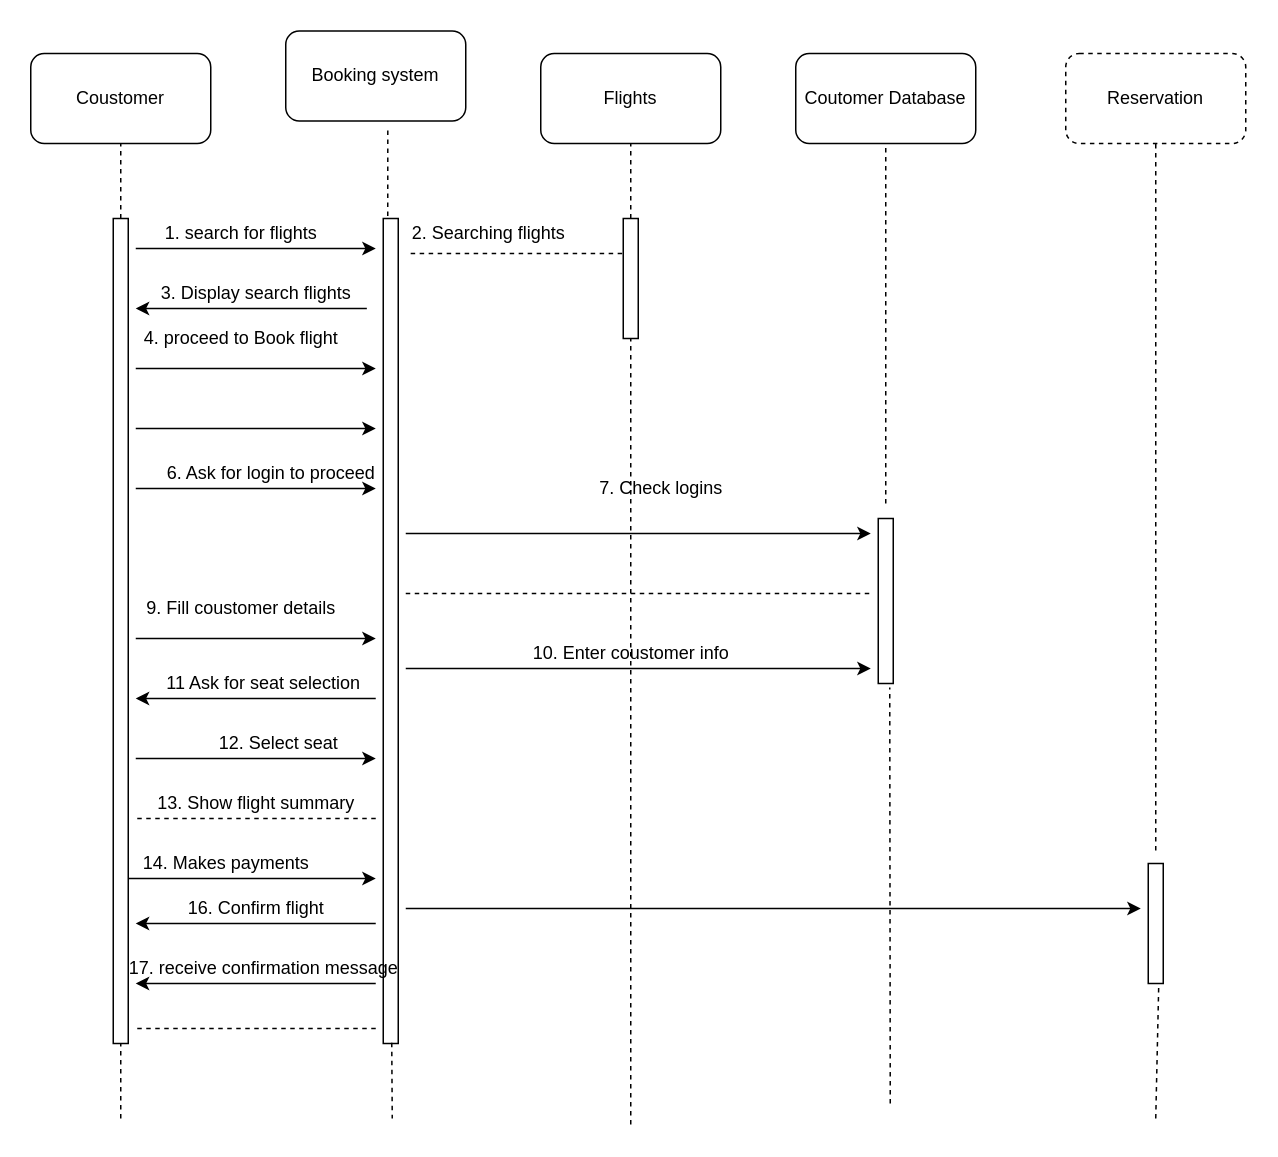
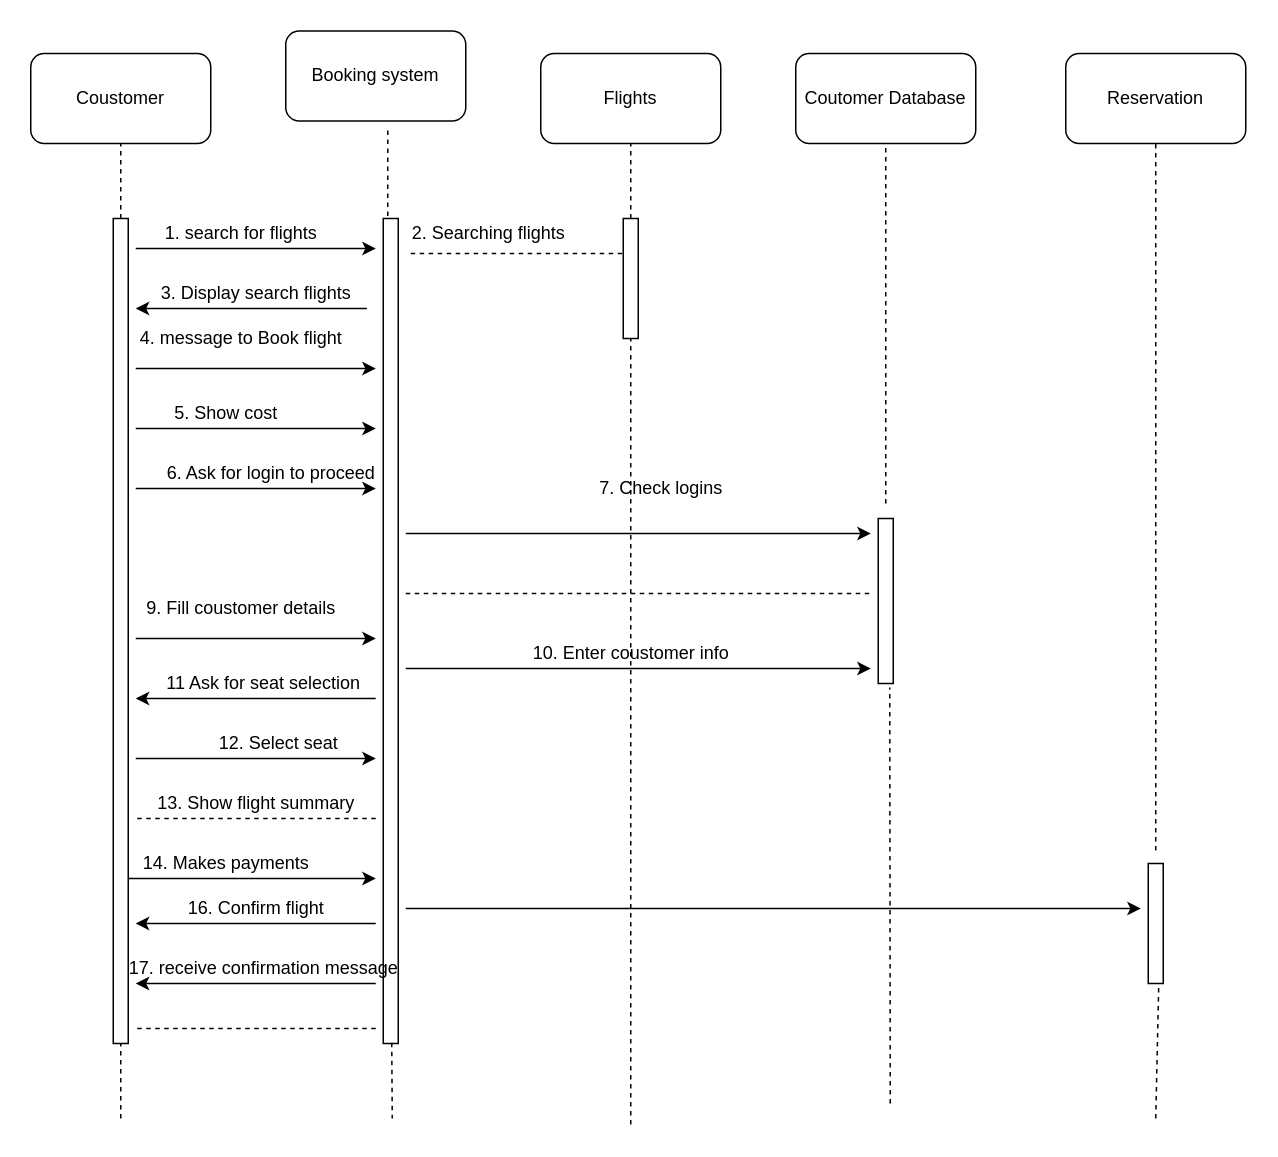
node "Reservation": style dashed -> solid
node "4. proceed to Book flight": label "4. proceed to Book flight" -> "4. message to Book flight"
node "5. Show cost": added
